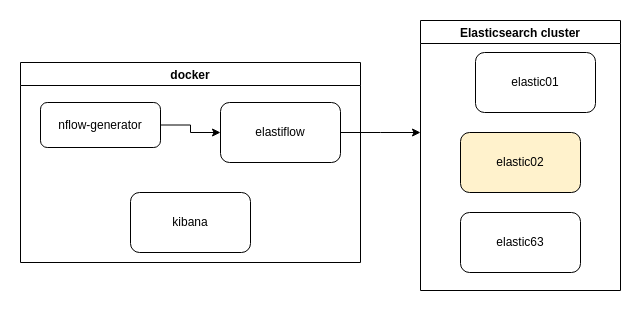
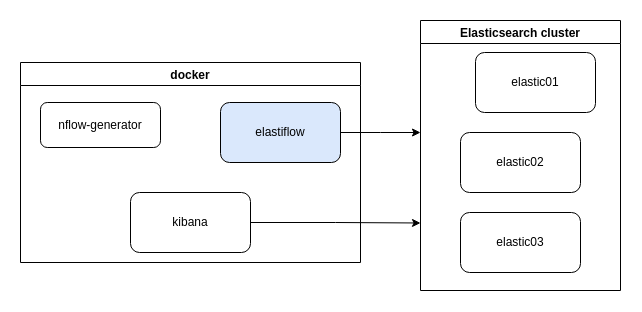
edge "nflow-generator" -> "elastiflow": removed
node "elastiflow": fillcolor #ffffff -> #dae8fc
node "elastic02": fillcolor #fff2cc -> #ffffff
edge "kibana" -> "Elasticsearch cluster": added
node "elastic63": label "elastic63" -> "elastic03"
